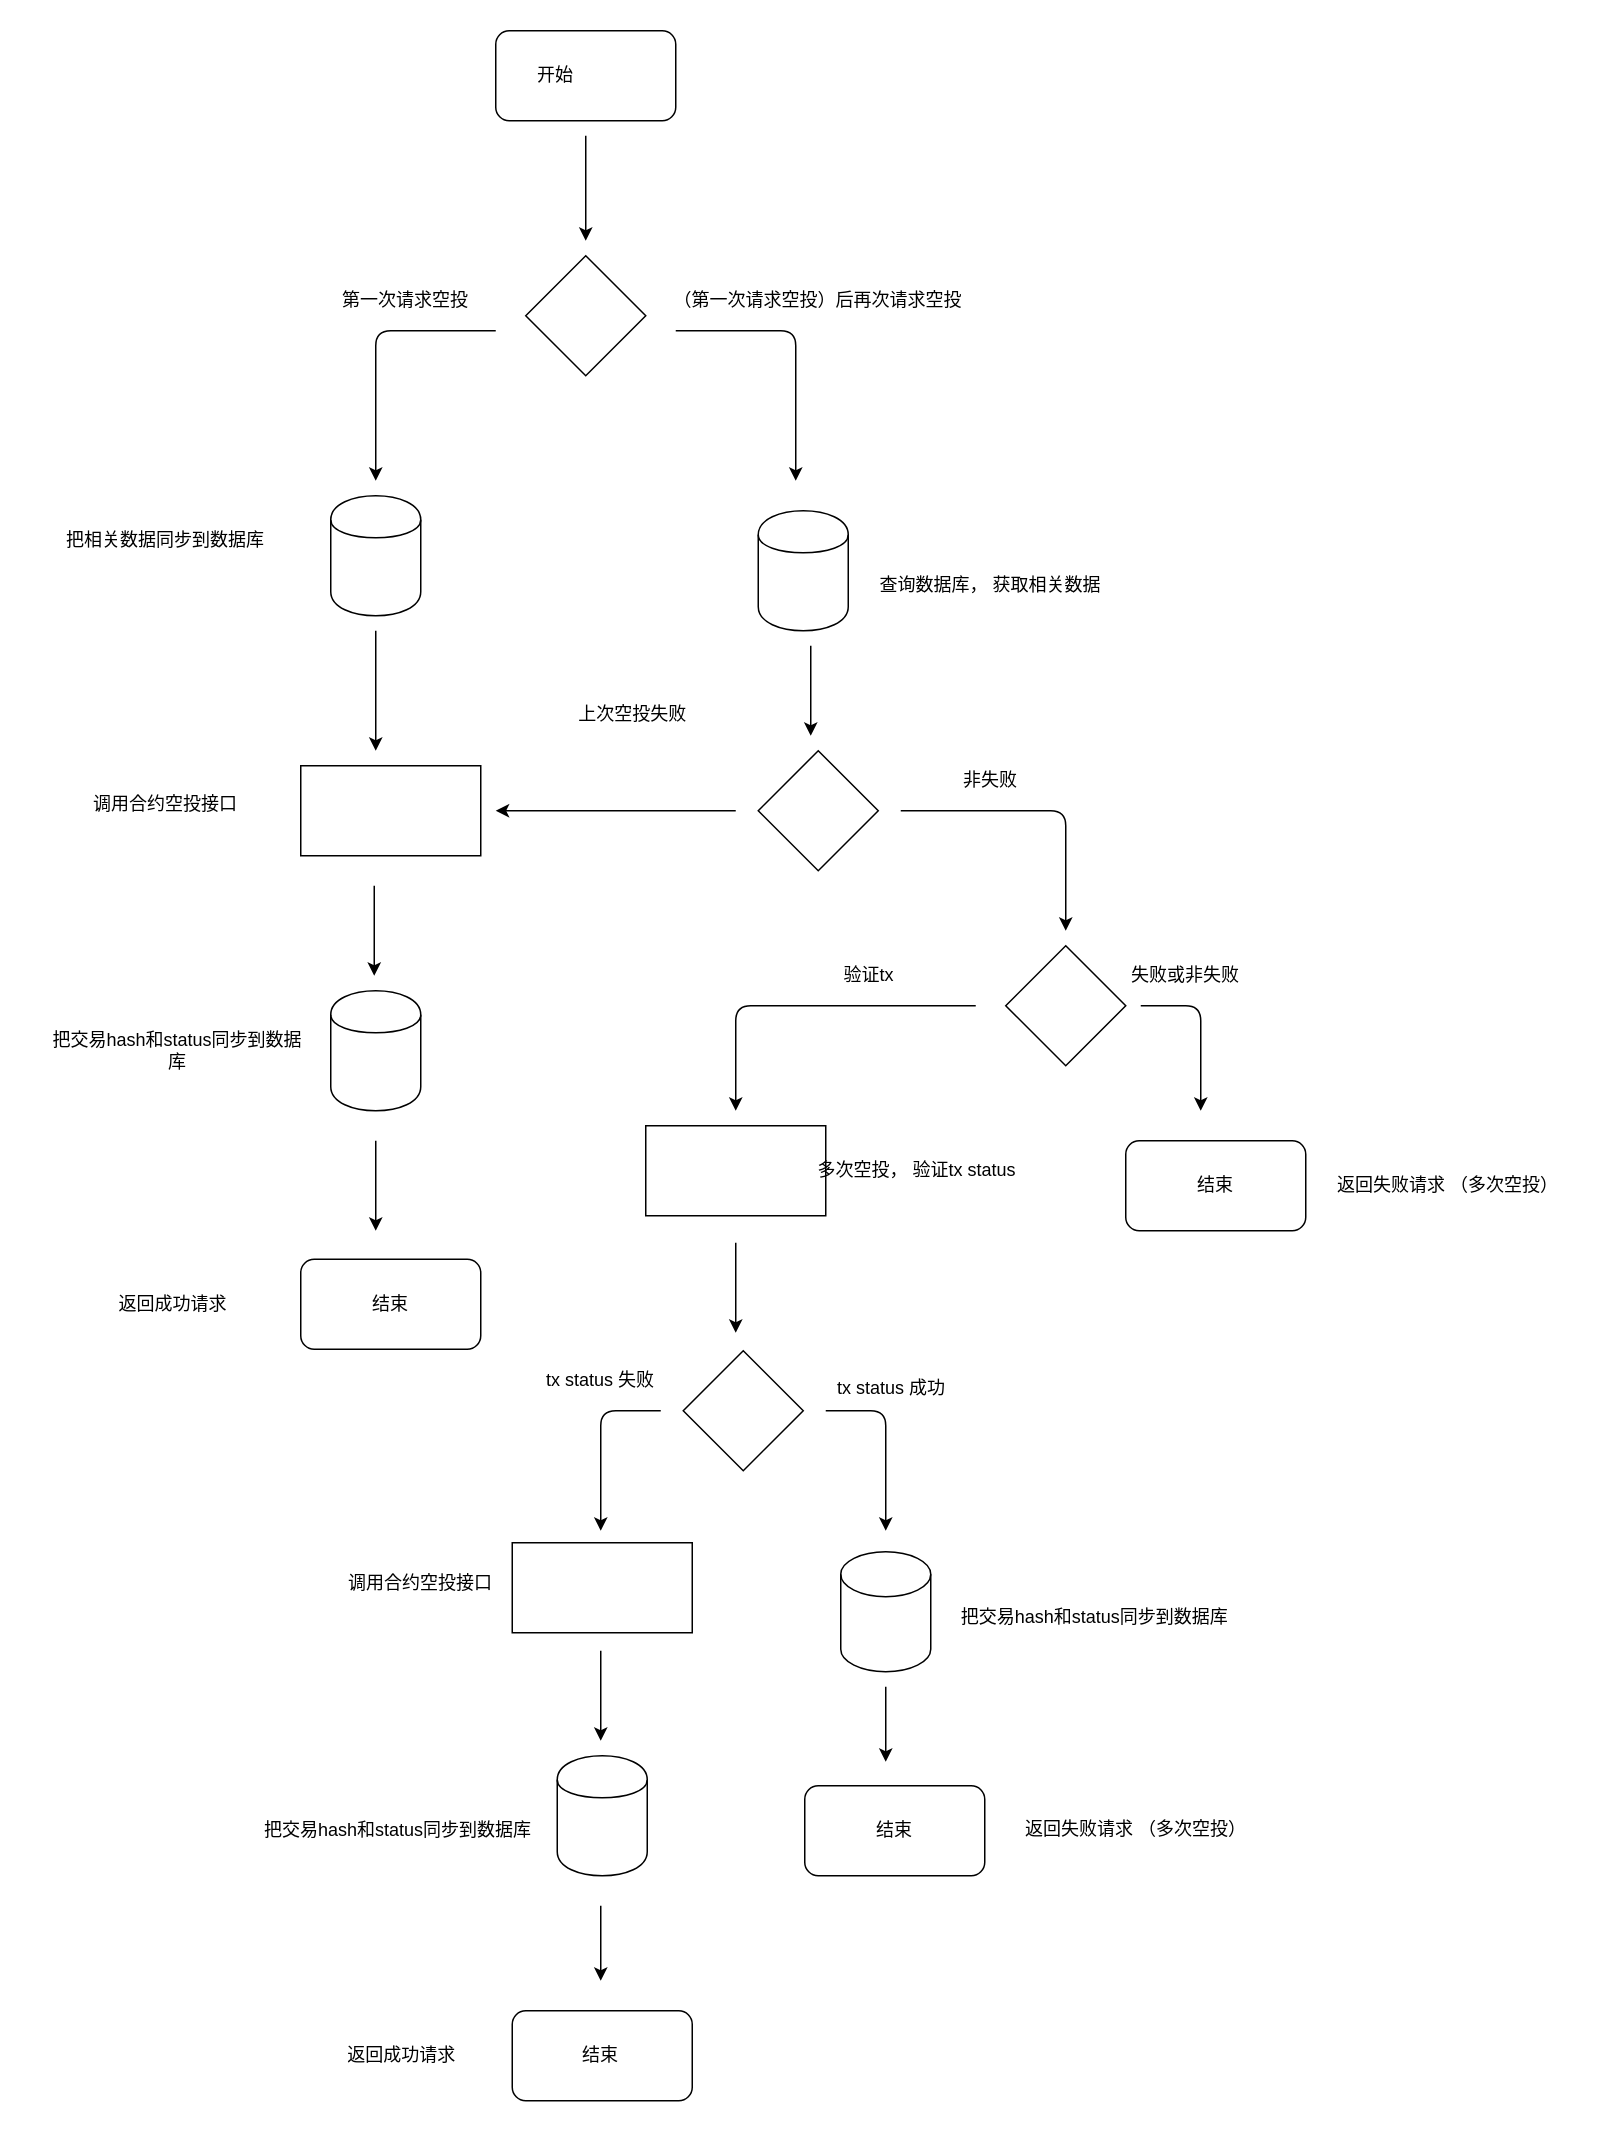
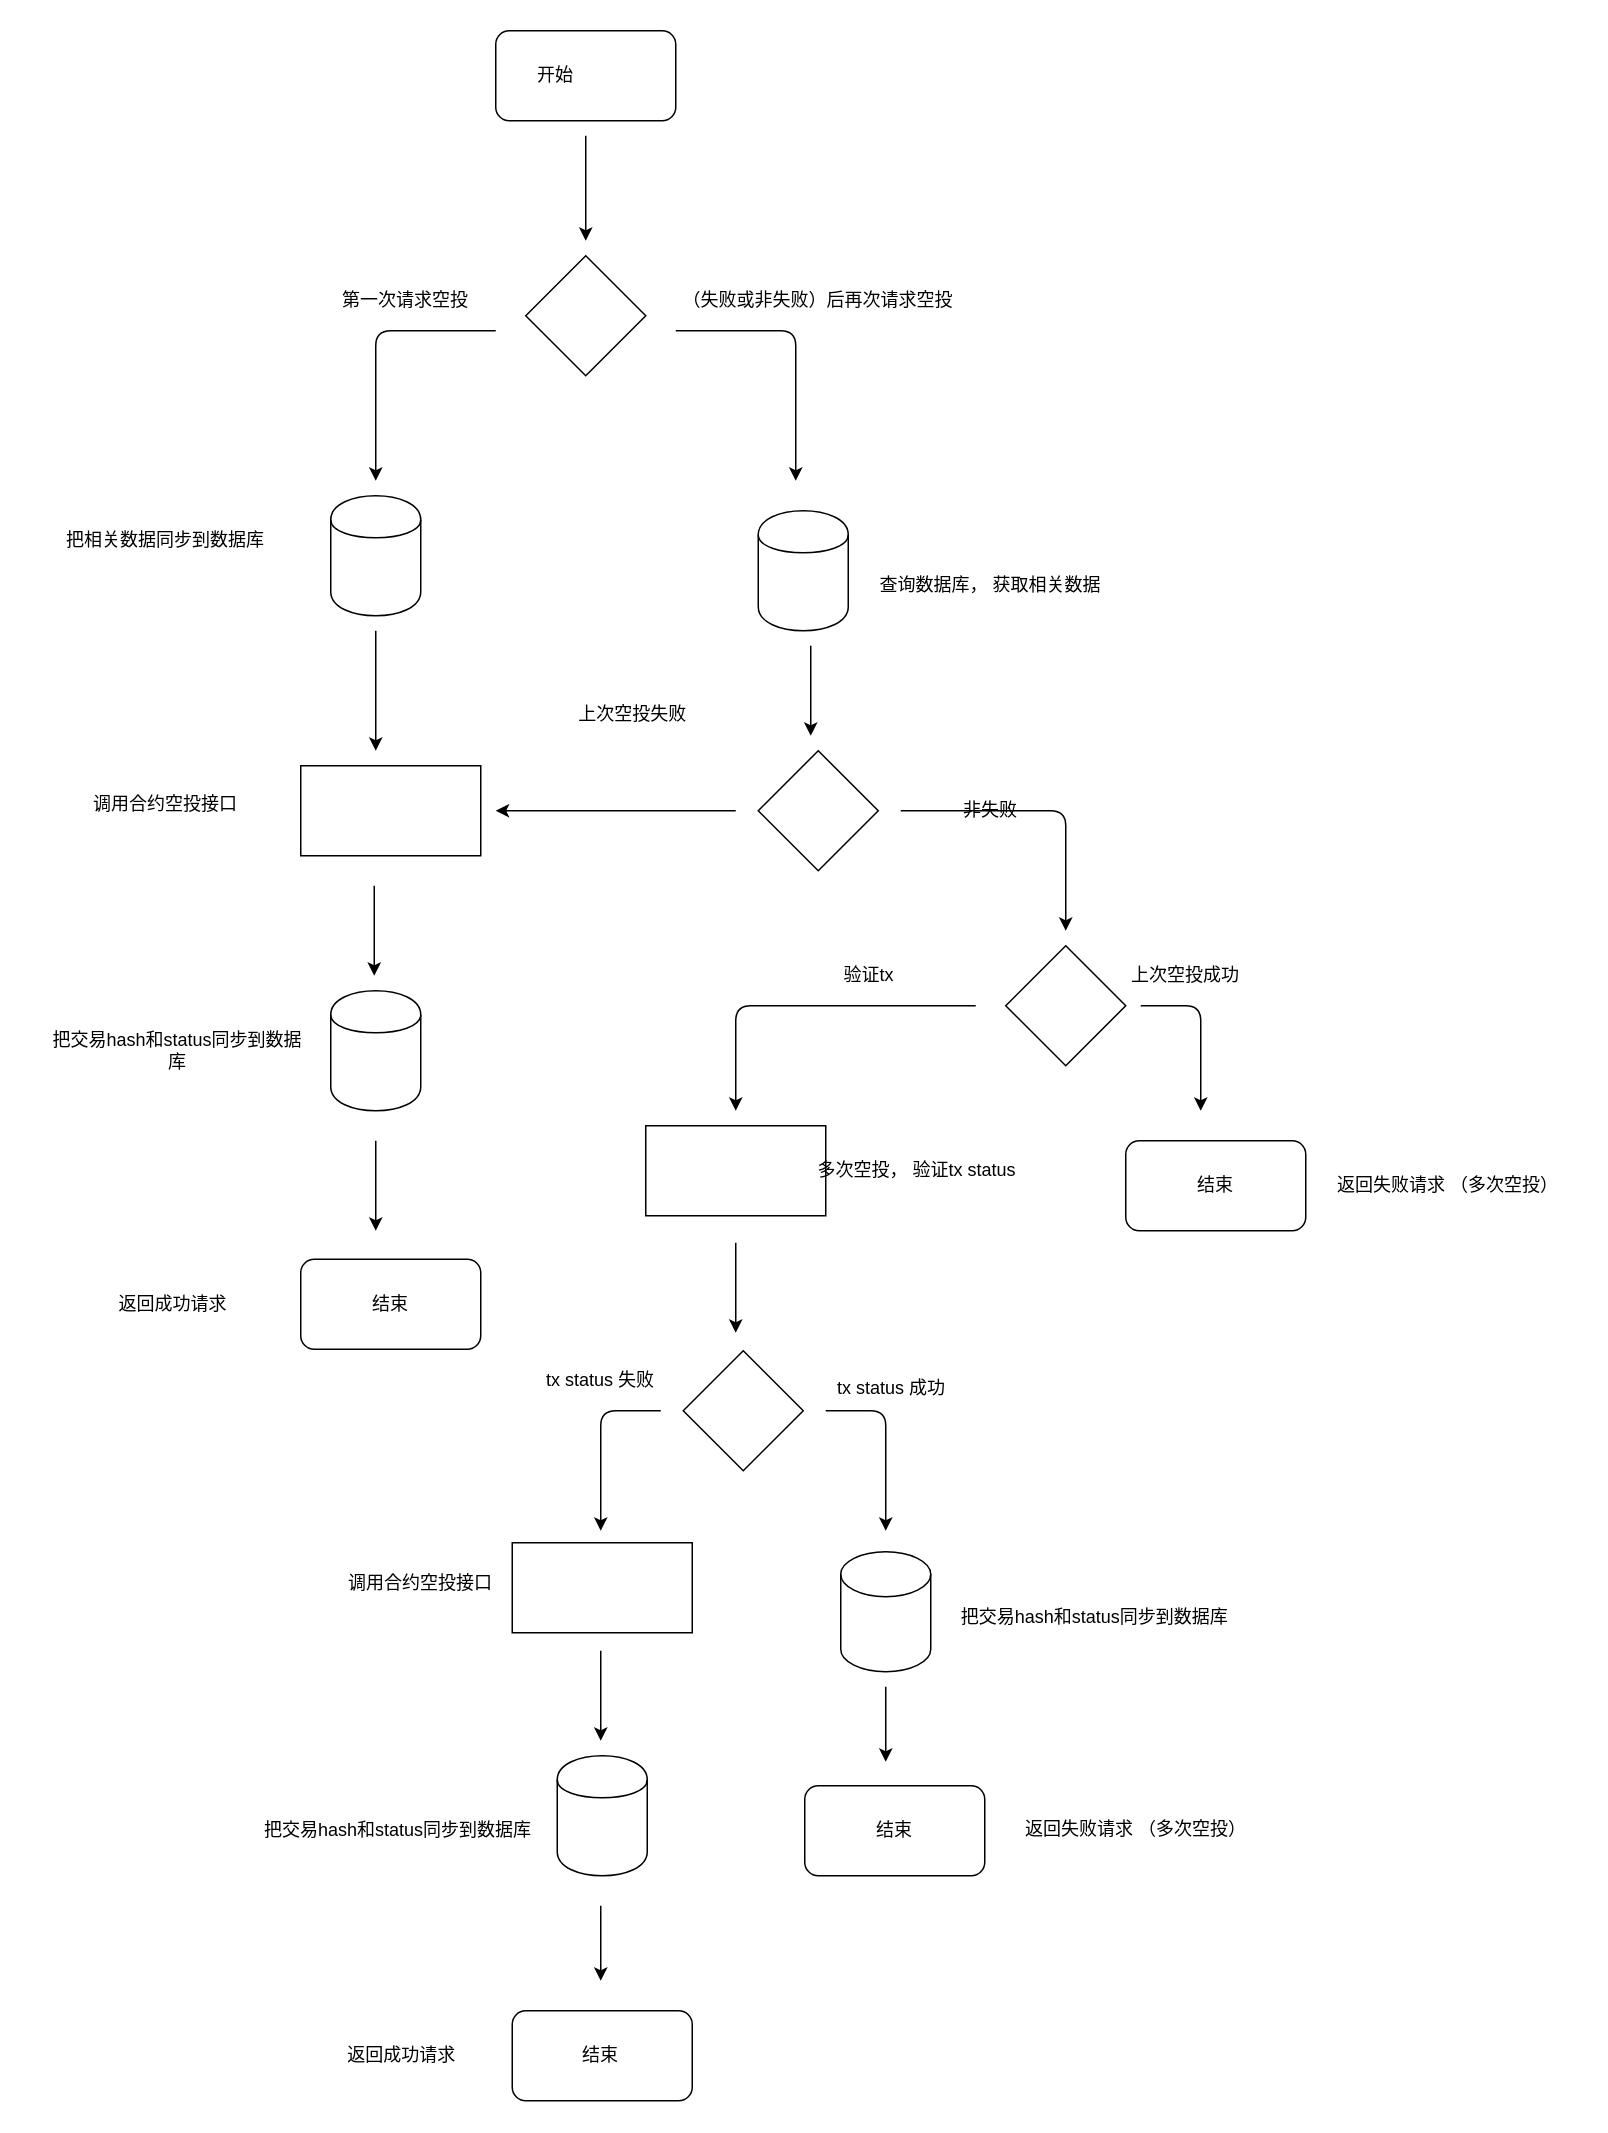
node "（第一次请求空投）后再次请求空投": label "（第一次请求空投）后再次请求空投" -> "（失败或非失败）后再次请求空投"
node "非失败": moved (991, 781) -> (991, 811)
node "失败或非失败": label "失败或非失败" -> "上次空投成功"
